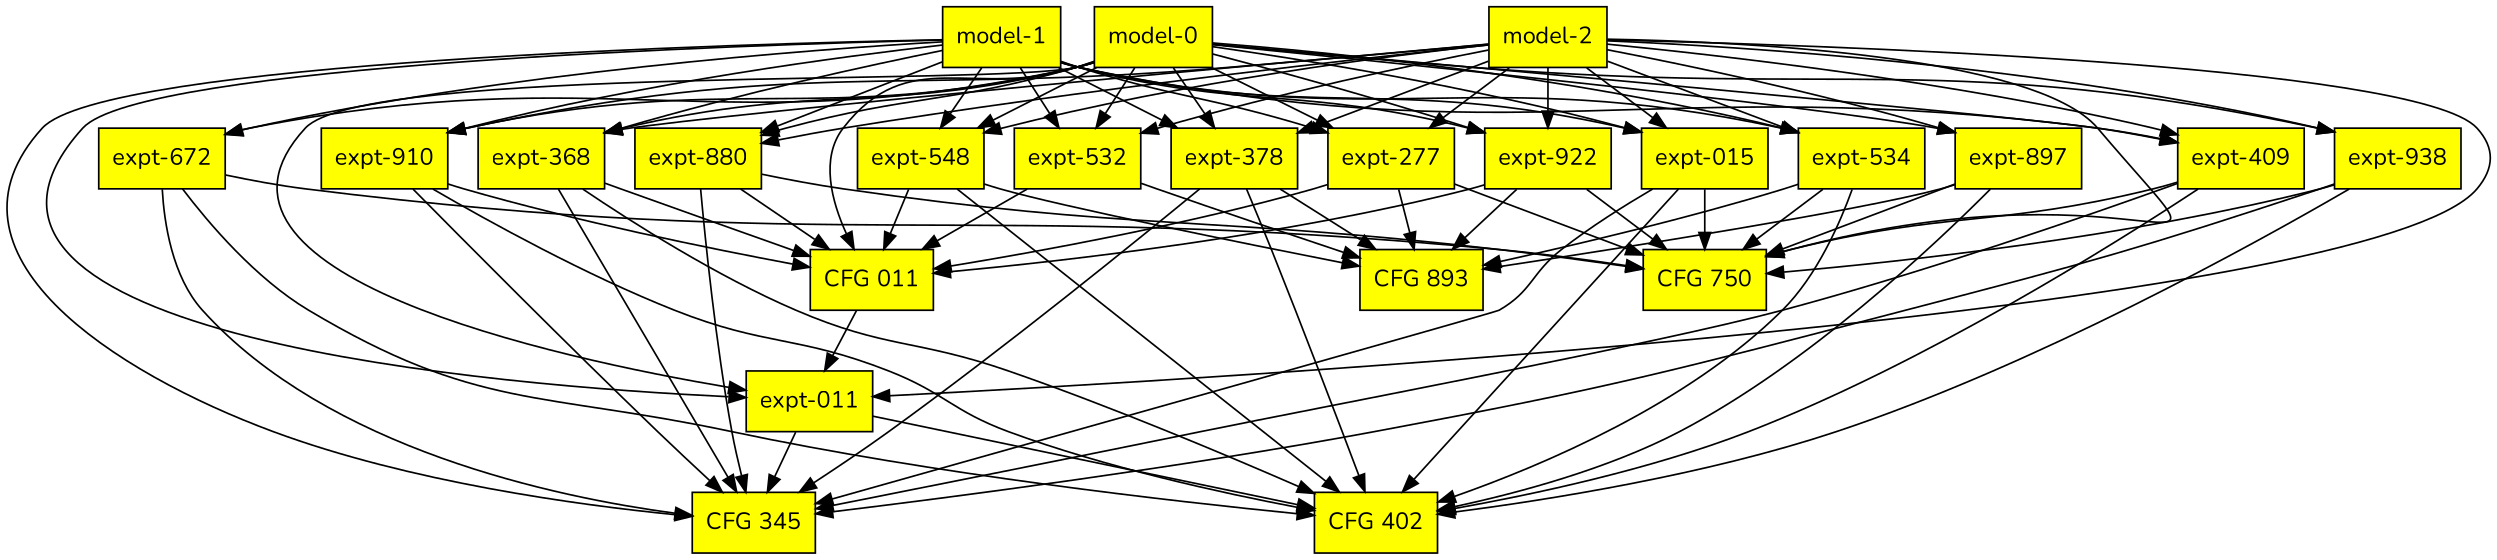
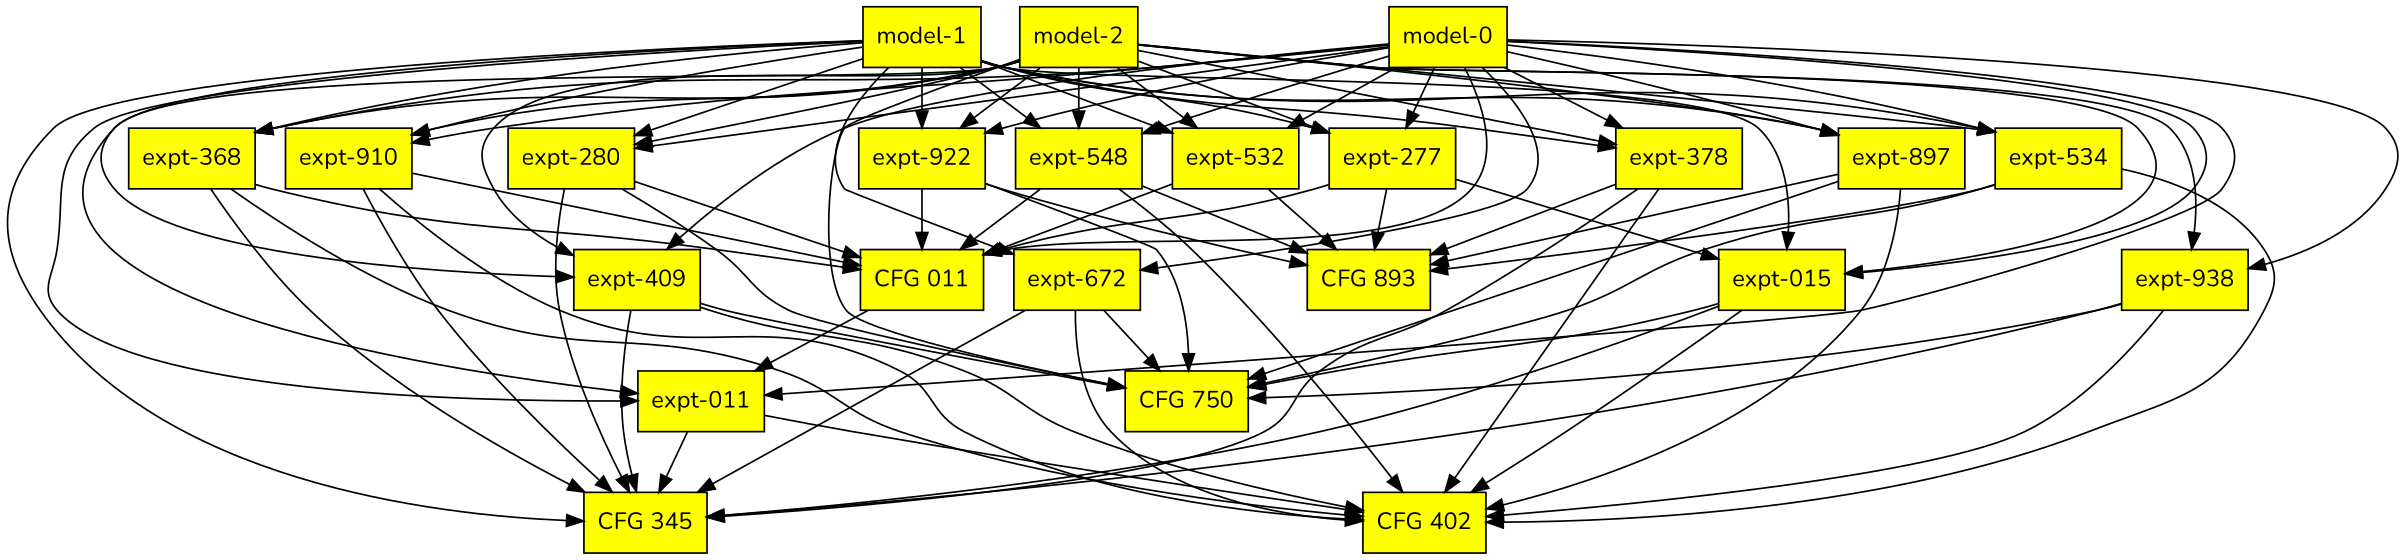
edge "model-1" -> "expt-897": added
node "expt-880": label "expt-880" -> "expt-280"
edge "expt-277" -> "CFG 750": now "expt-277" -> "expt-015"
